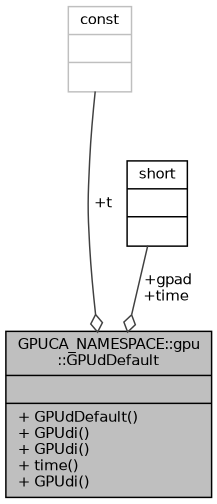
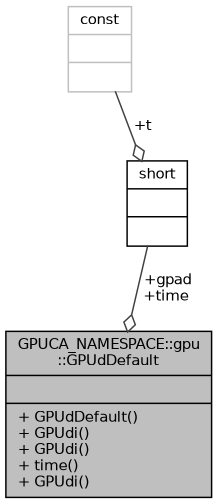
edge "const" -> "GPUCA_NAMESPACE::gpu": now "const" -> "short"
